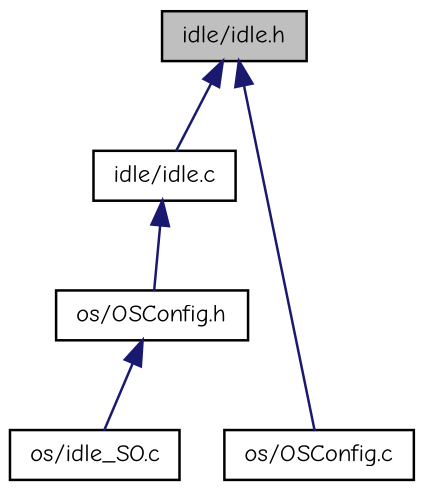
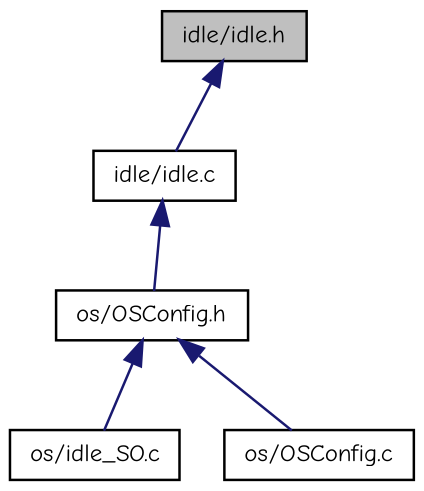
edge "os/OSConfig.c" -> "idle/idle.h": now "os/OSConfig.c" -> "os/OSConfig.h"
